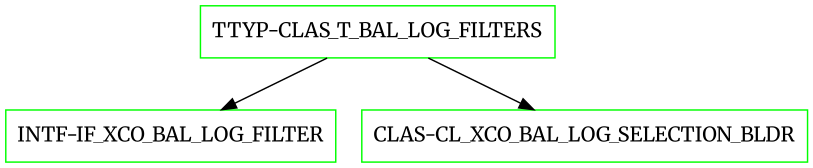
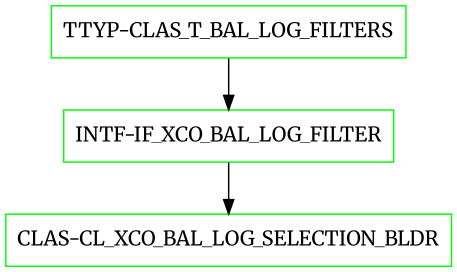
edge "TTYP-CLAS_T_BAL_LOG_FILTERS" -> "CLAS-CL_XCO_BAL_LOG_SELECTION_BLDR": now "INTF-IF_XCO_BAL_LOG_FILTER" -> "CLAS-CL_XCO_BAL_LOG_SELECTION_BLDR"
